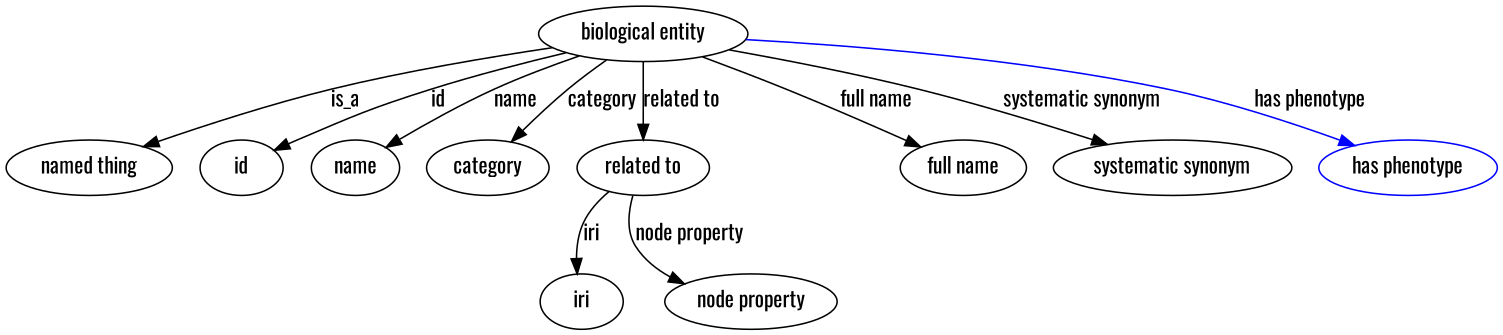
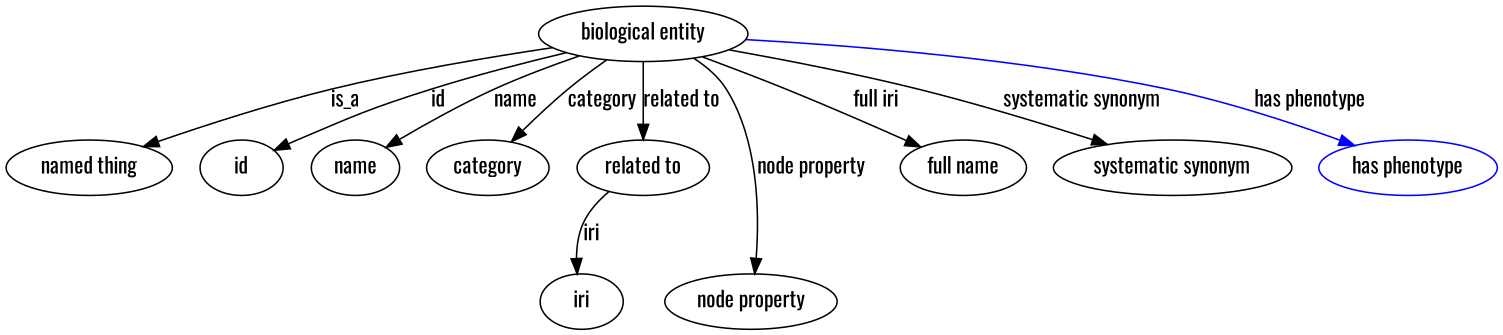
edge "biological entity" -> "full name": label "full name" -> "full iri"
edge "related to" -> "node property": now "biological entity" -> "node property"
